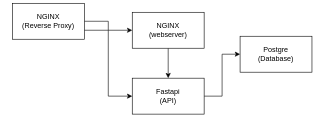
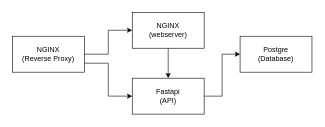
node "NGINX (Reverse Proxy)": moved (48, 21) -> (48, 54)
